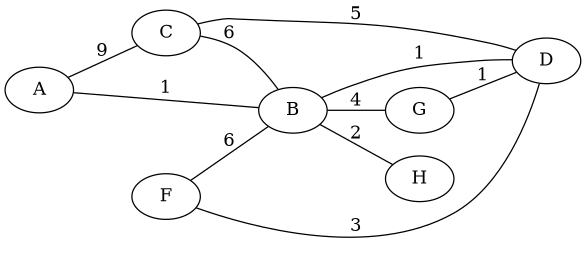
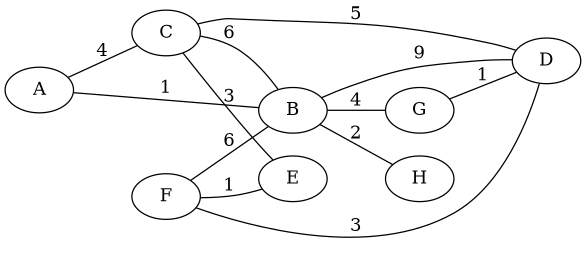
edge "C" -- "A": label "9" -> "4"
edge "D" -- "B": label "1" -> "9"
node "E": added
